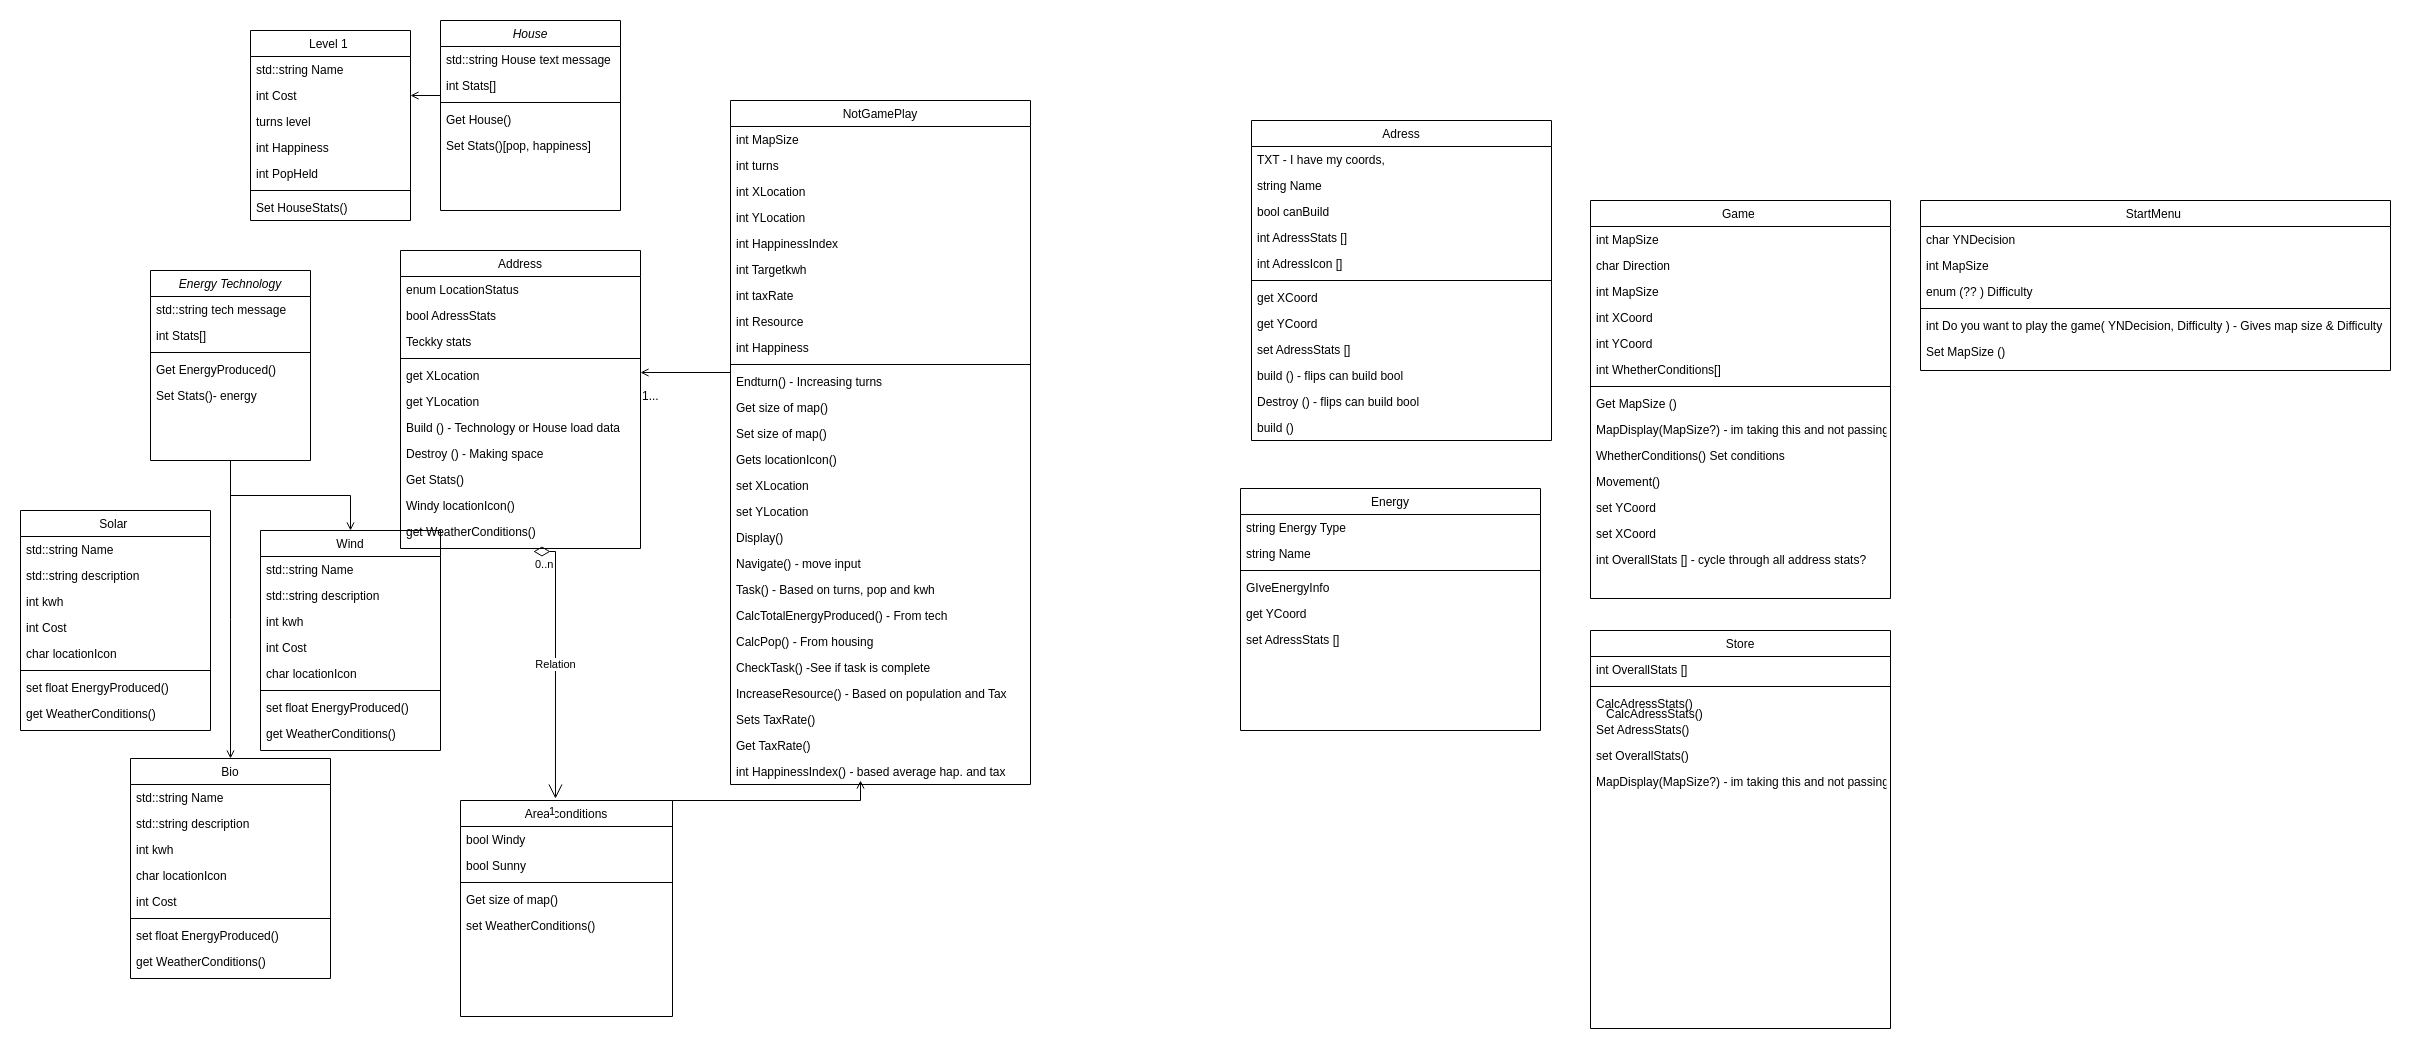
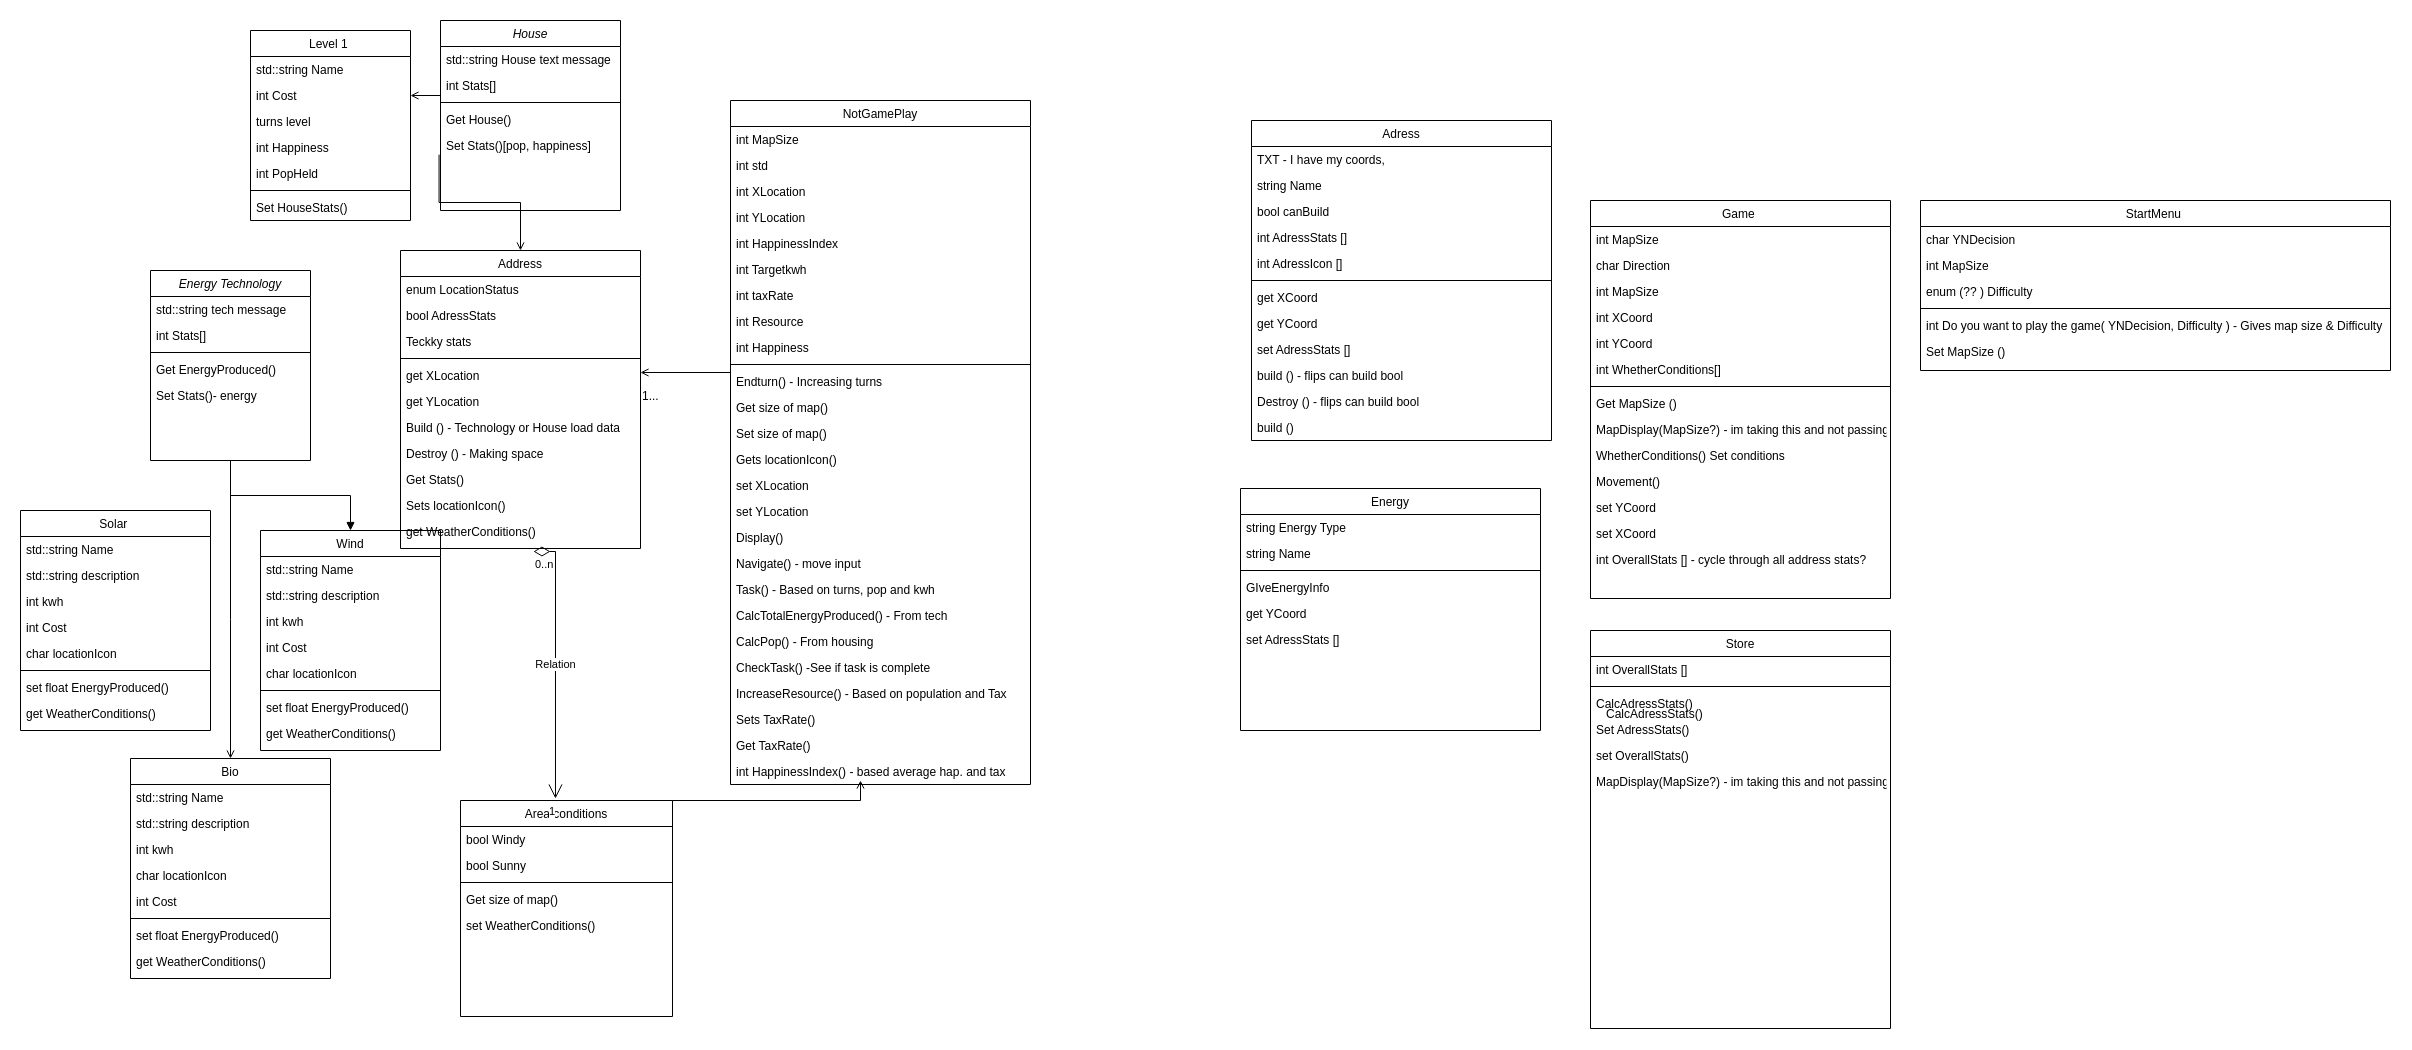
node "int turns": label "int turns" -> "int std"
edge "Set Stats()[pop, happiness]" -> "Address": added
node "Windy locationIcon()": label "Windy locationIcon()" -> "Sets locationIcon()"
edge "Energy Technology" -> "Wind": arrowhead open -> block
